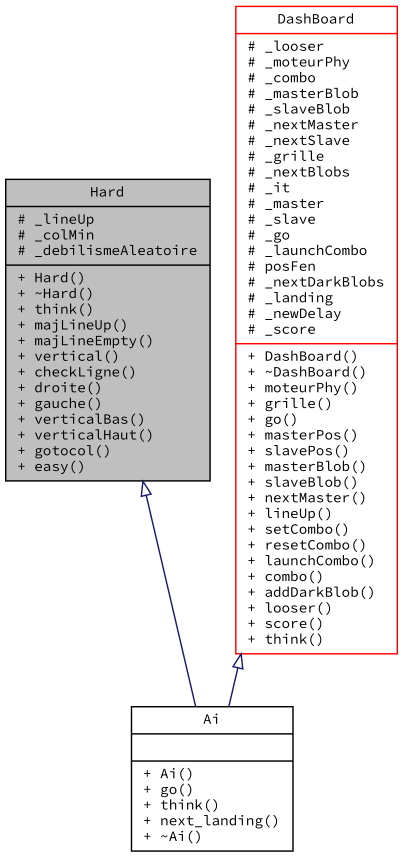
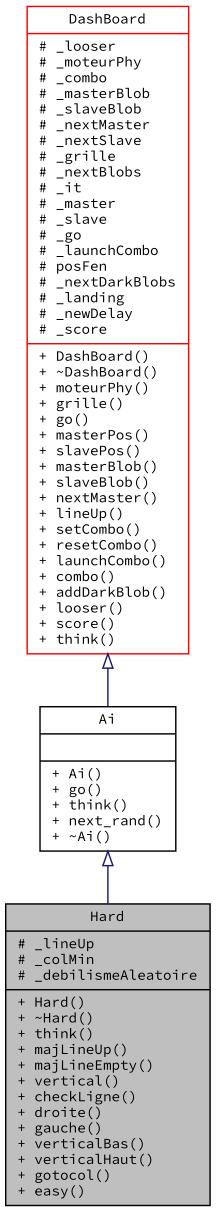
edge "Ai" -> "Hard": reversed
node "Ai": text "+ next_landing()" -> "+ next_rand()"
